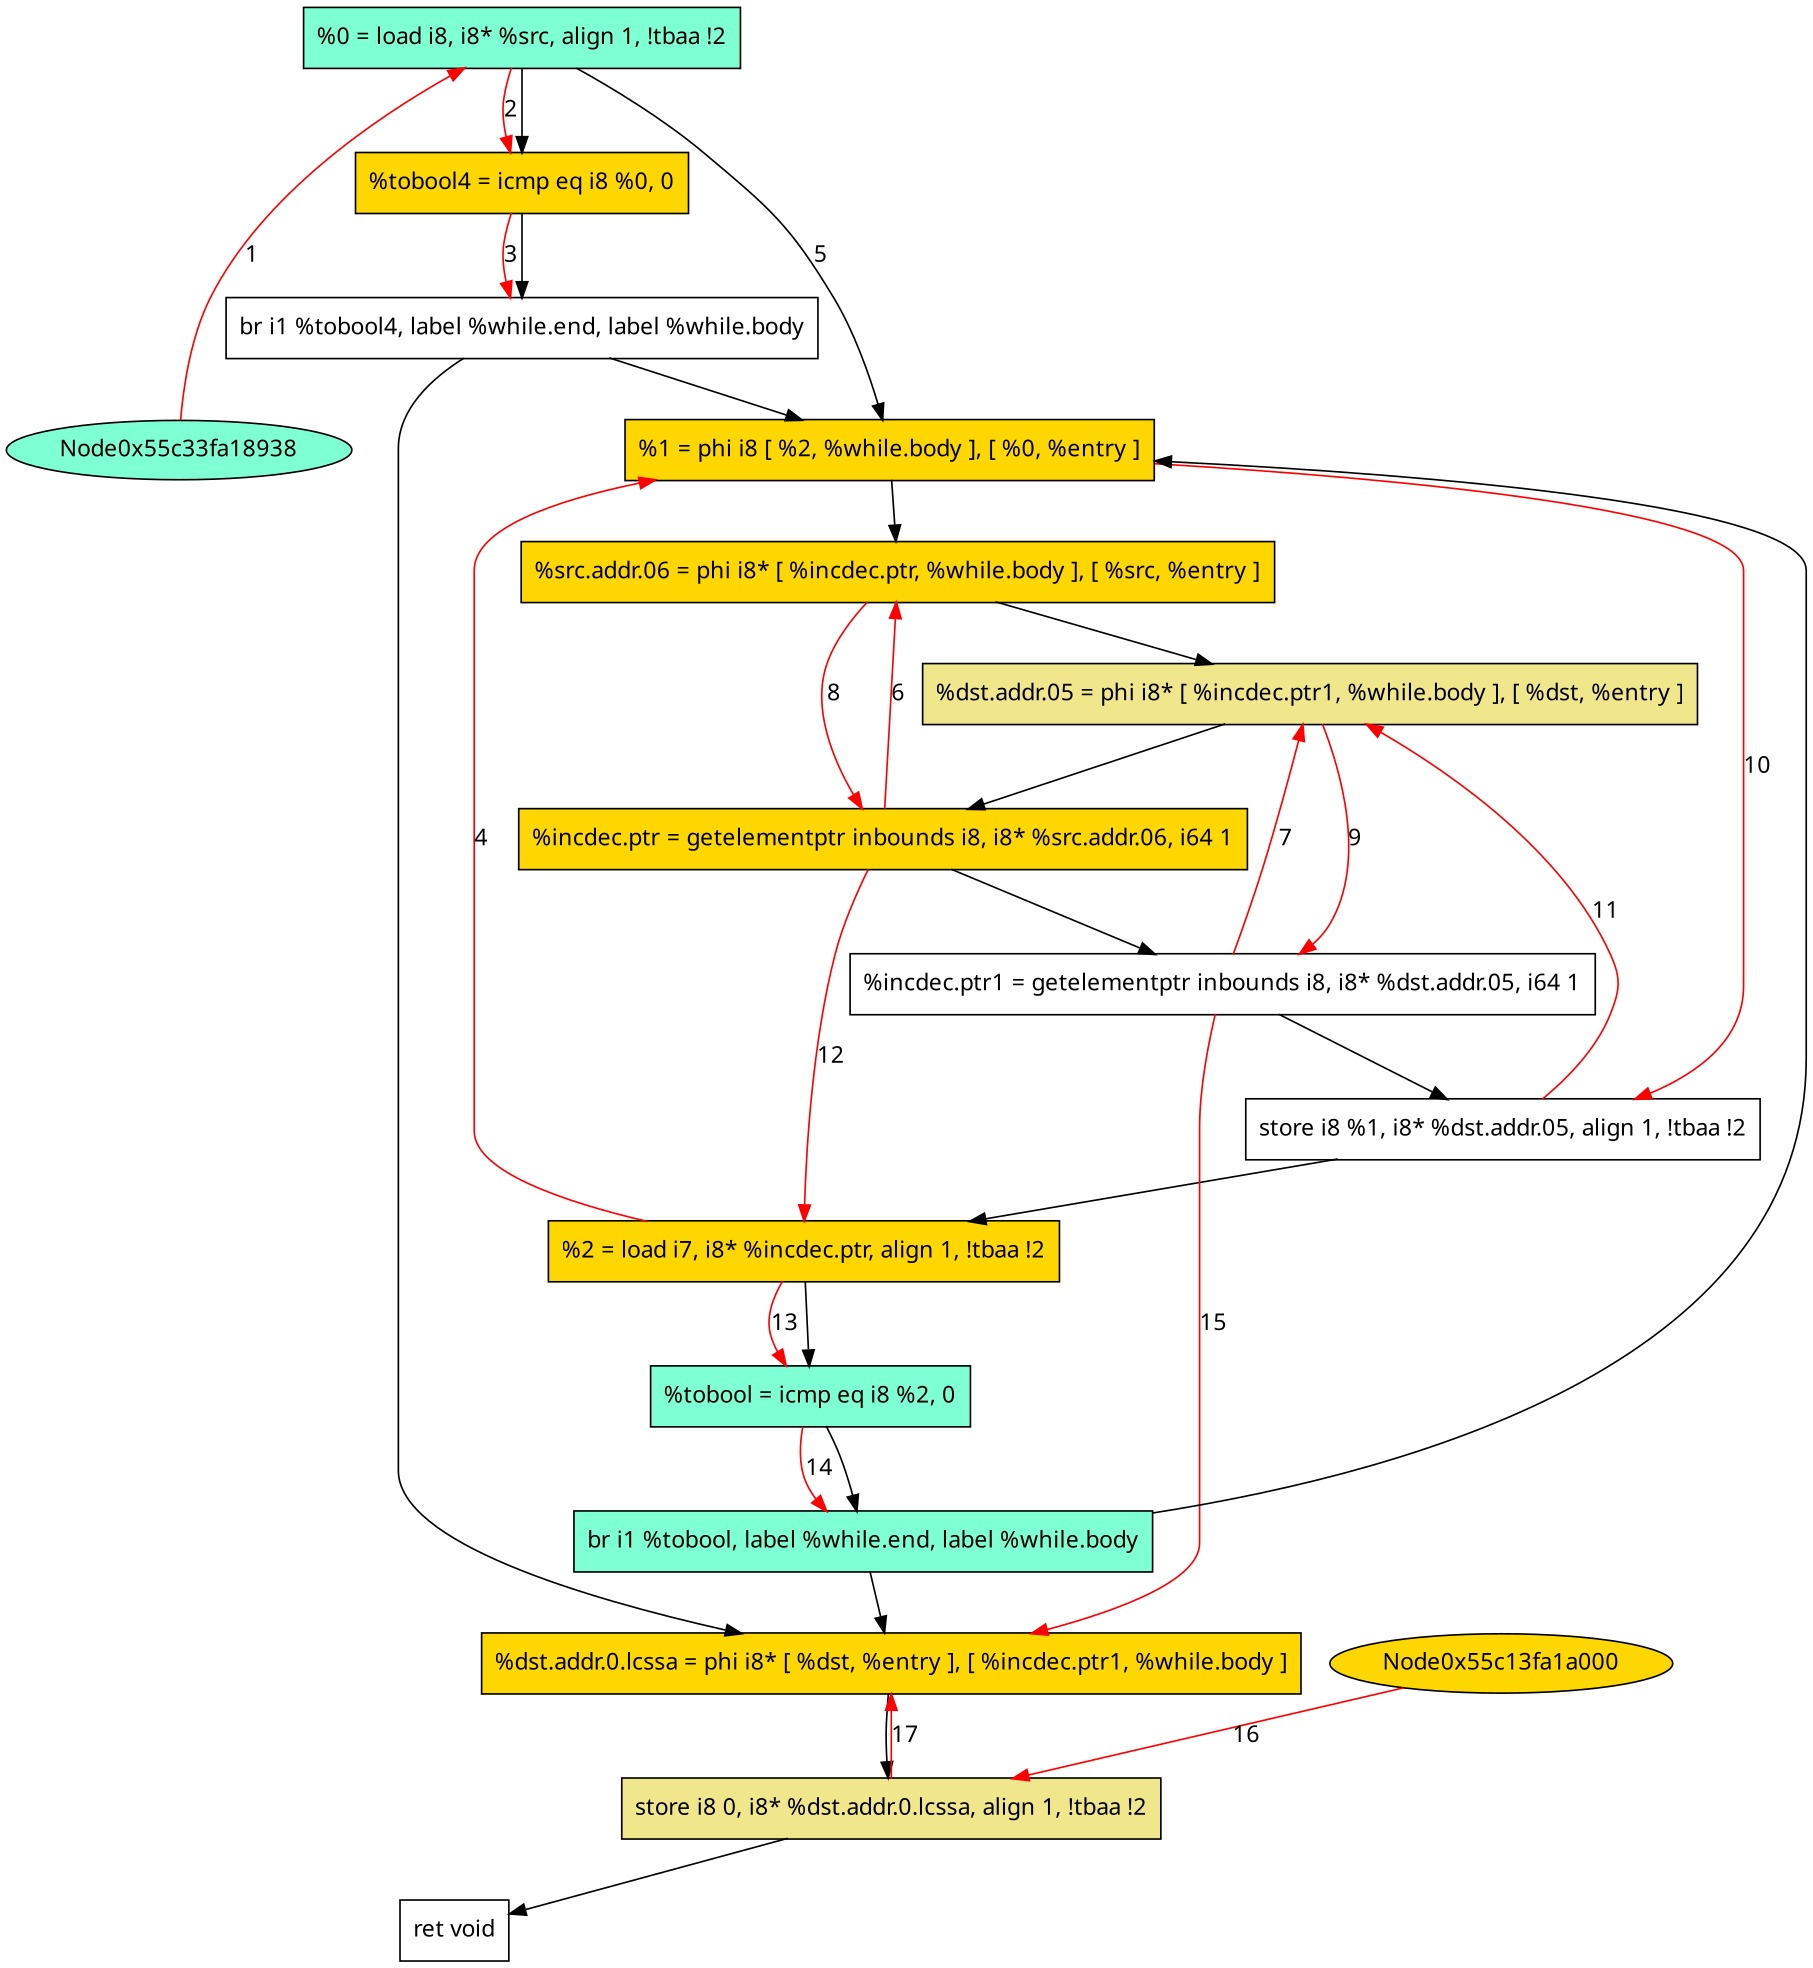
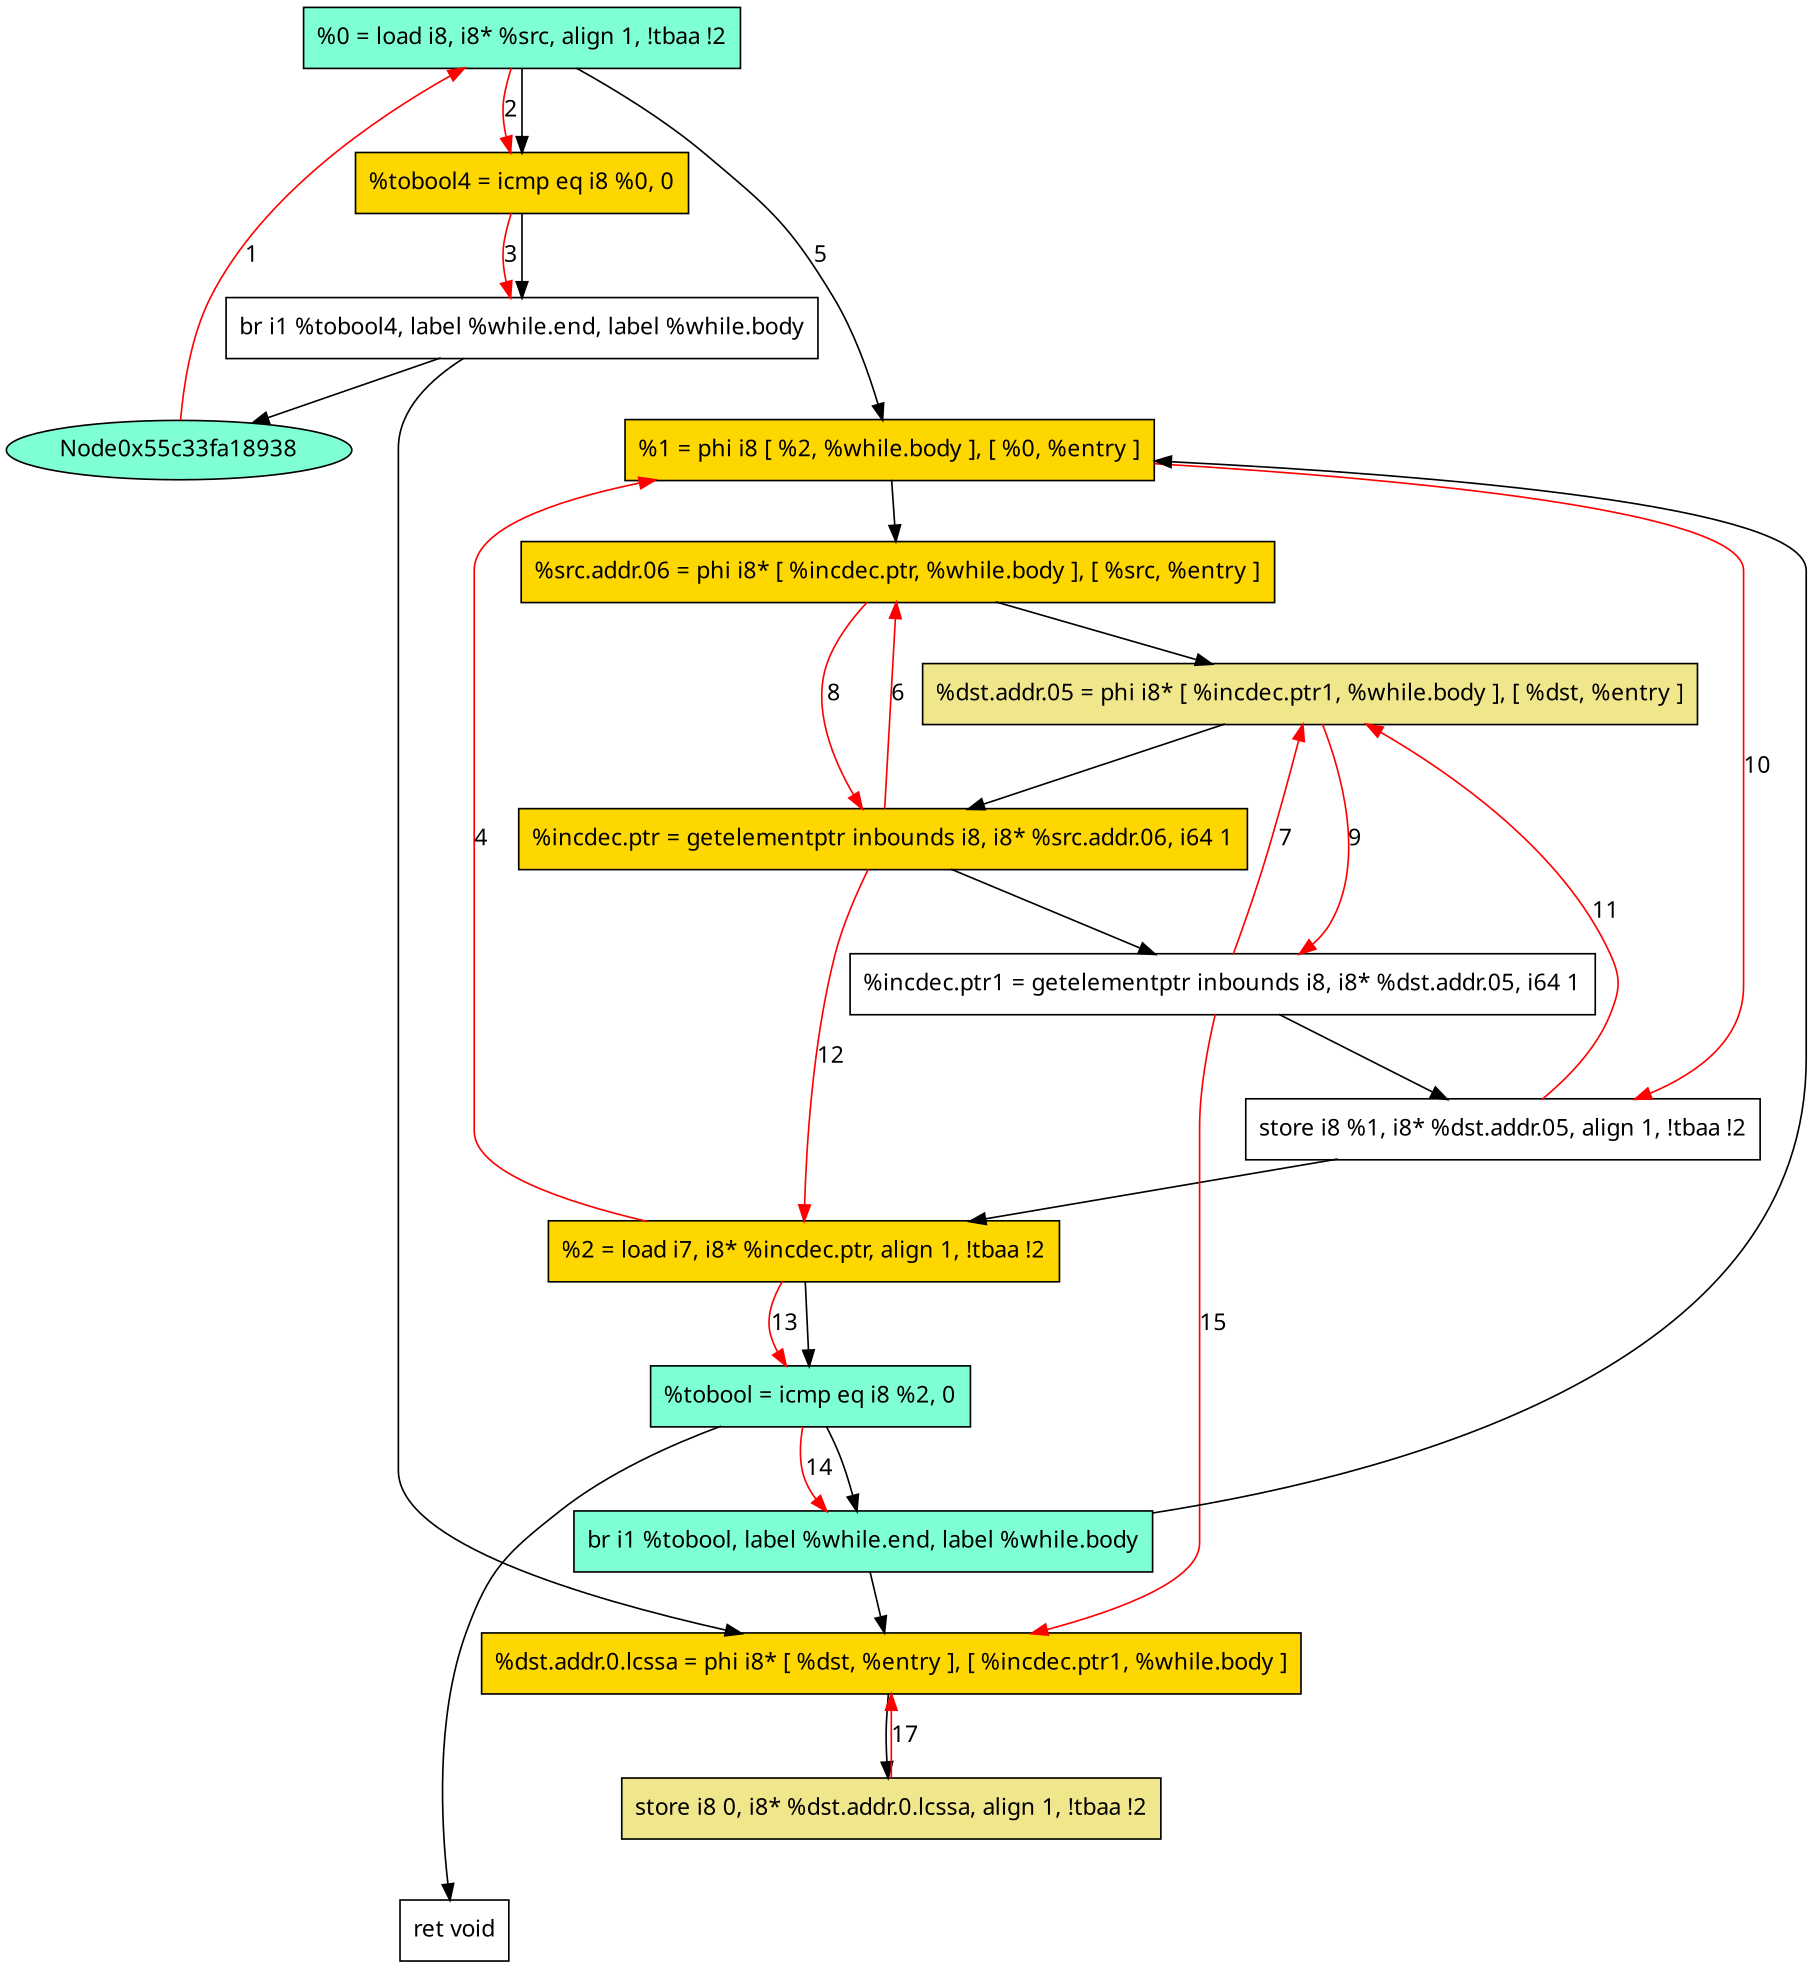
edge "br i1 %tobool4, label %while.end, label %while.body" -> "%1 = phi i8 [ %2, %while.body ], [ %0, %entry ]": now "br i1 %tobool4, label %while.end, label %while.body" -> "Node0x55c33fa18938"
node "Node0x55c13fa1a000": removed
edge "store i8 0, i8* %dst.addr.0.lcssa, align 1, !tbaa !2" -> "ret void": now "%tobool = icmp eq i8 %2, 0" -> "ret void"
